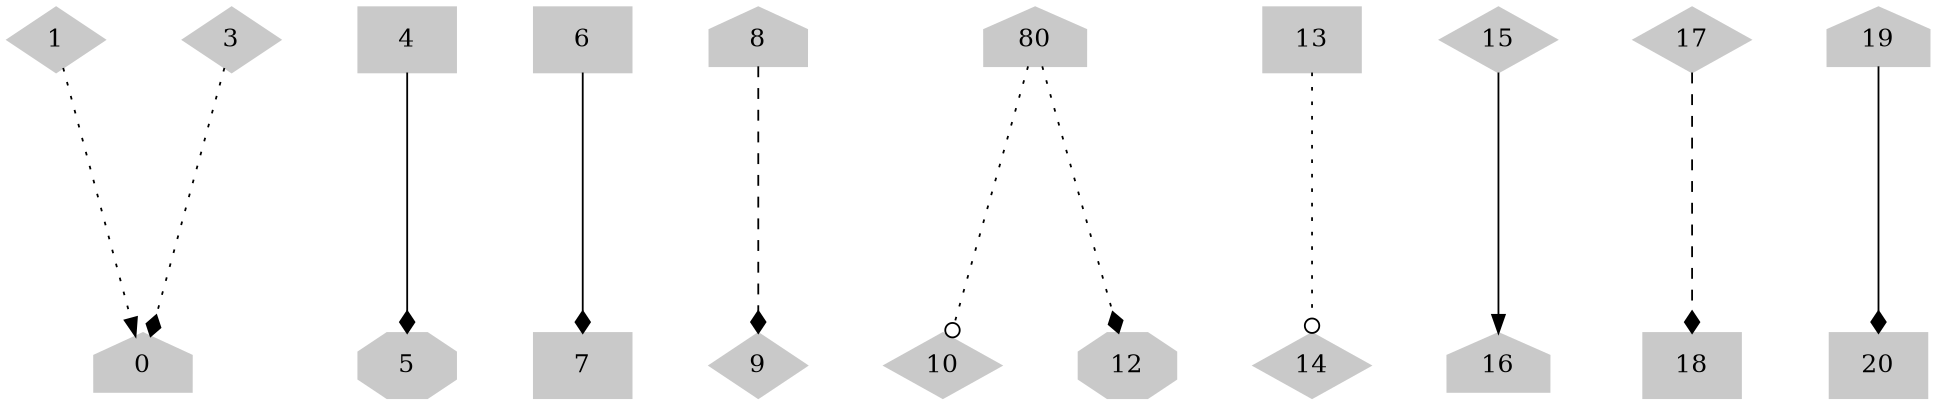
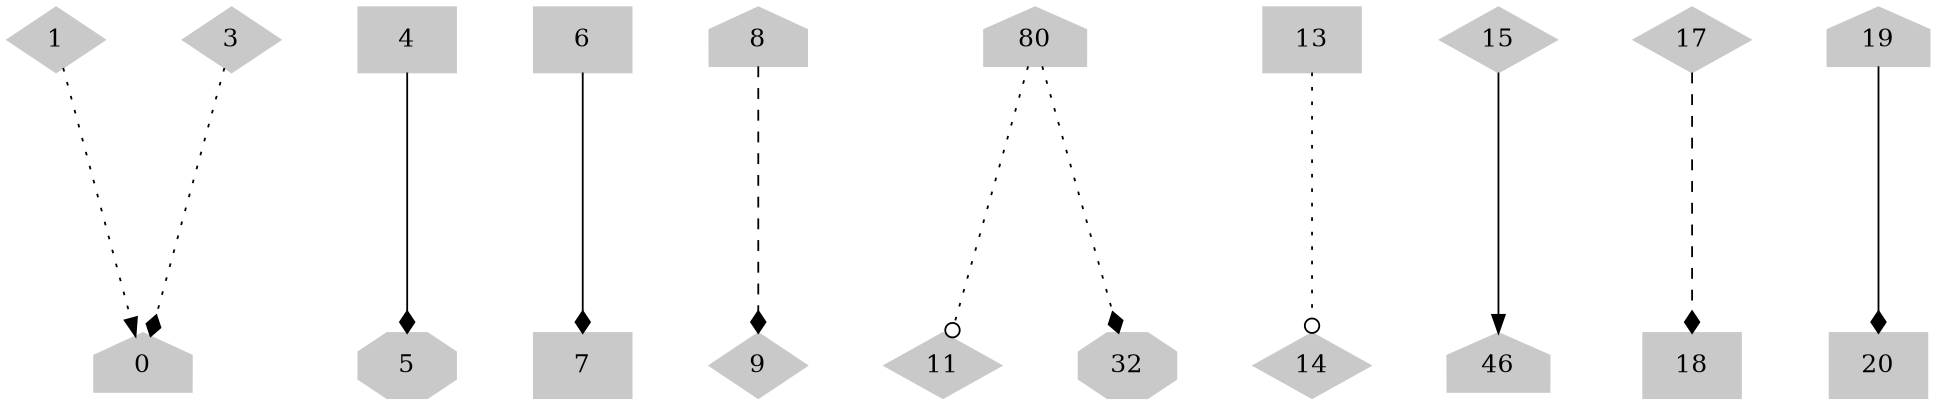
node "10": label "10" -> "11"
node "12": label "12" -> "32"
node "16": label "16" -> "46"
